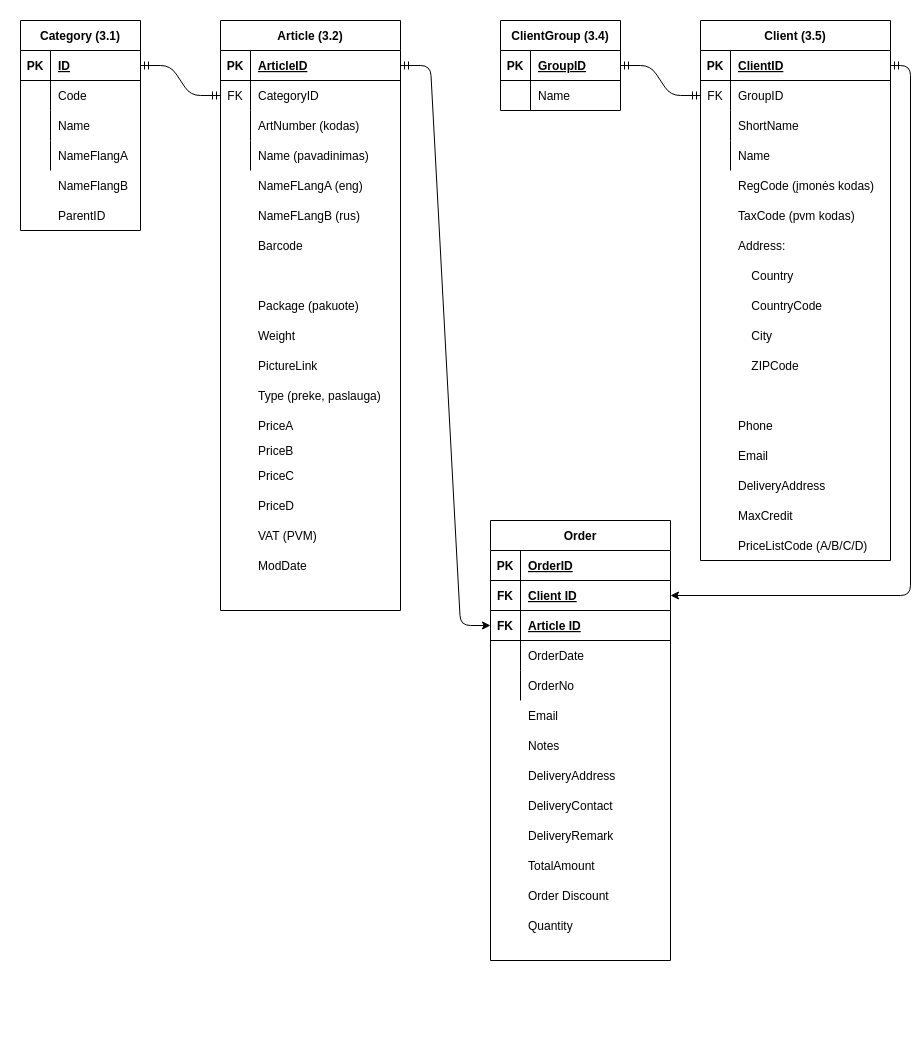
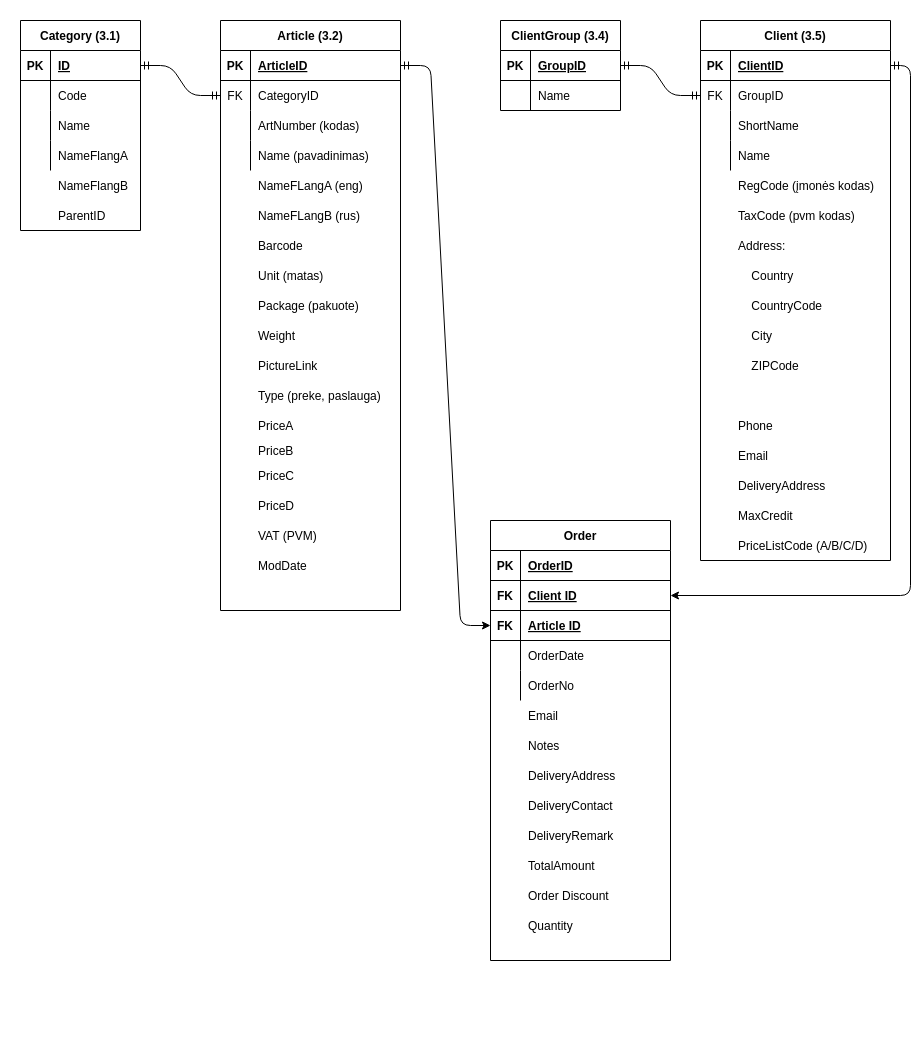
node "Unit (matas)": added
